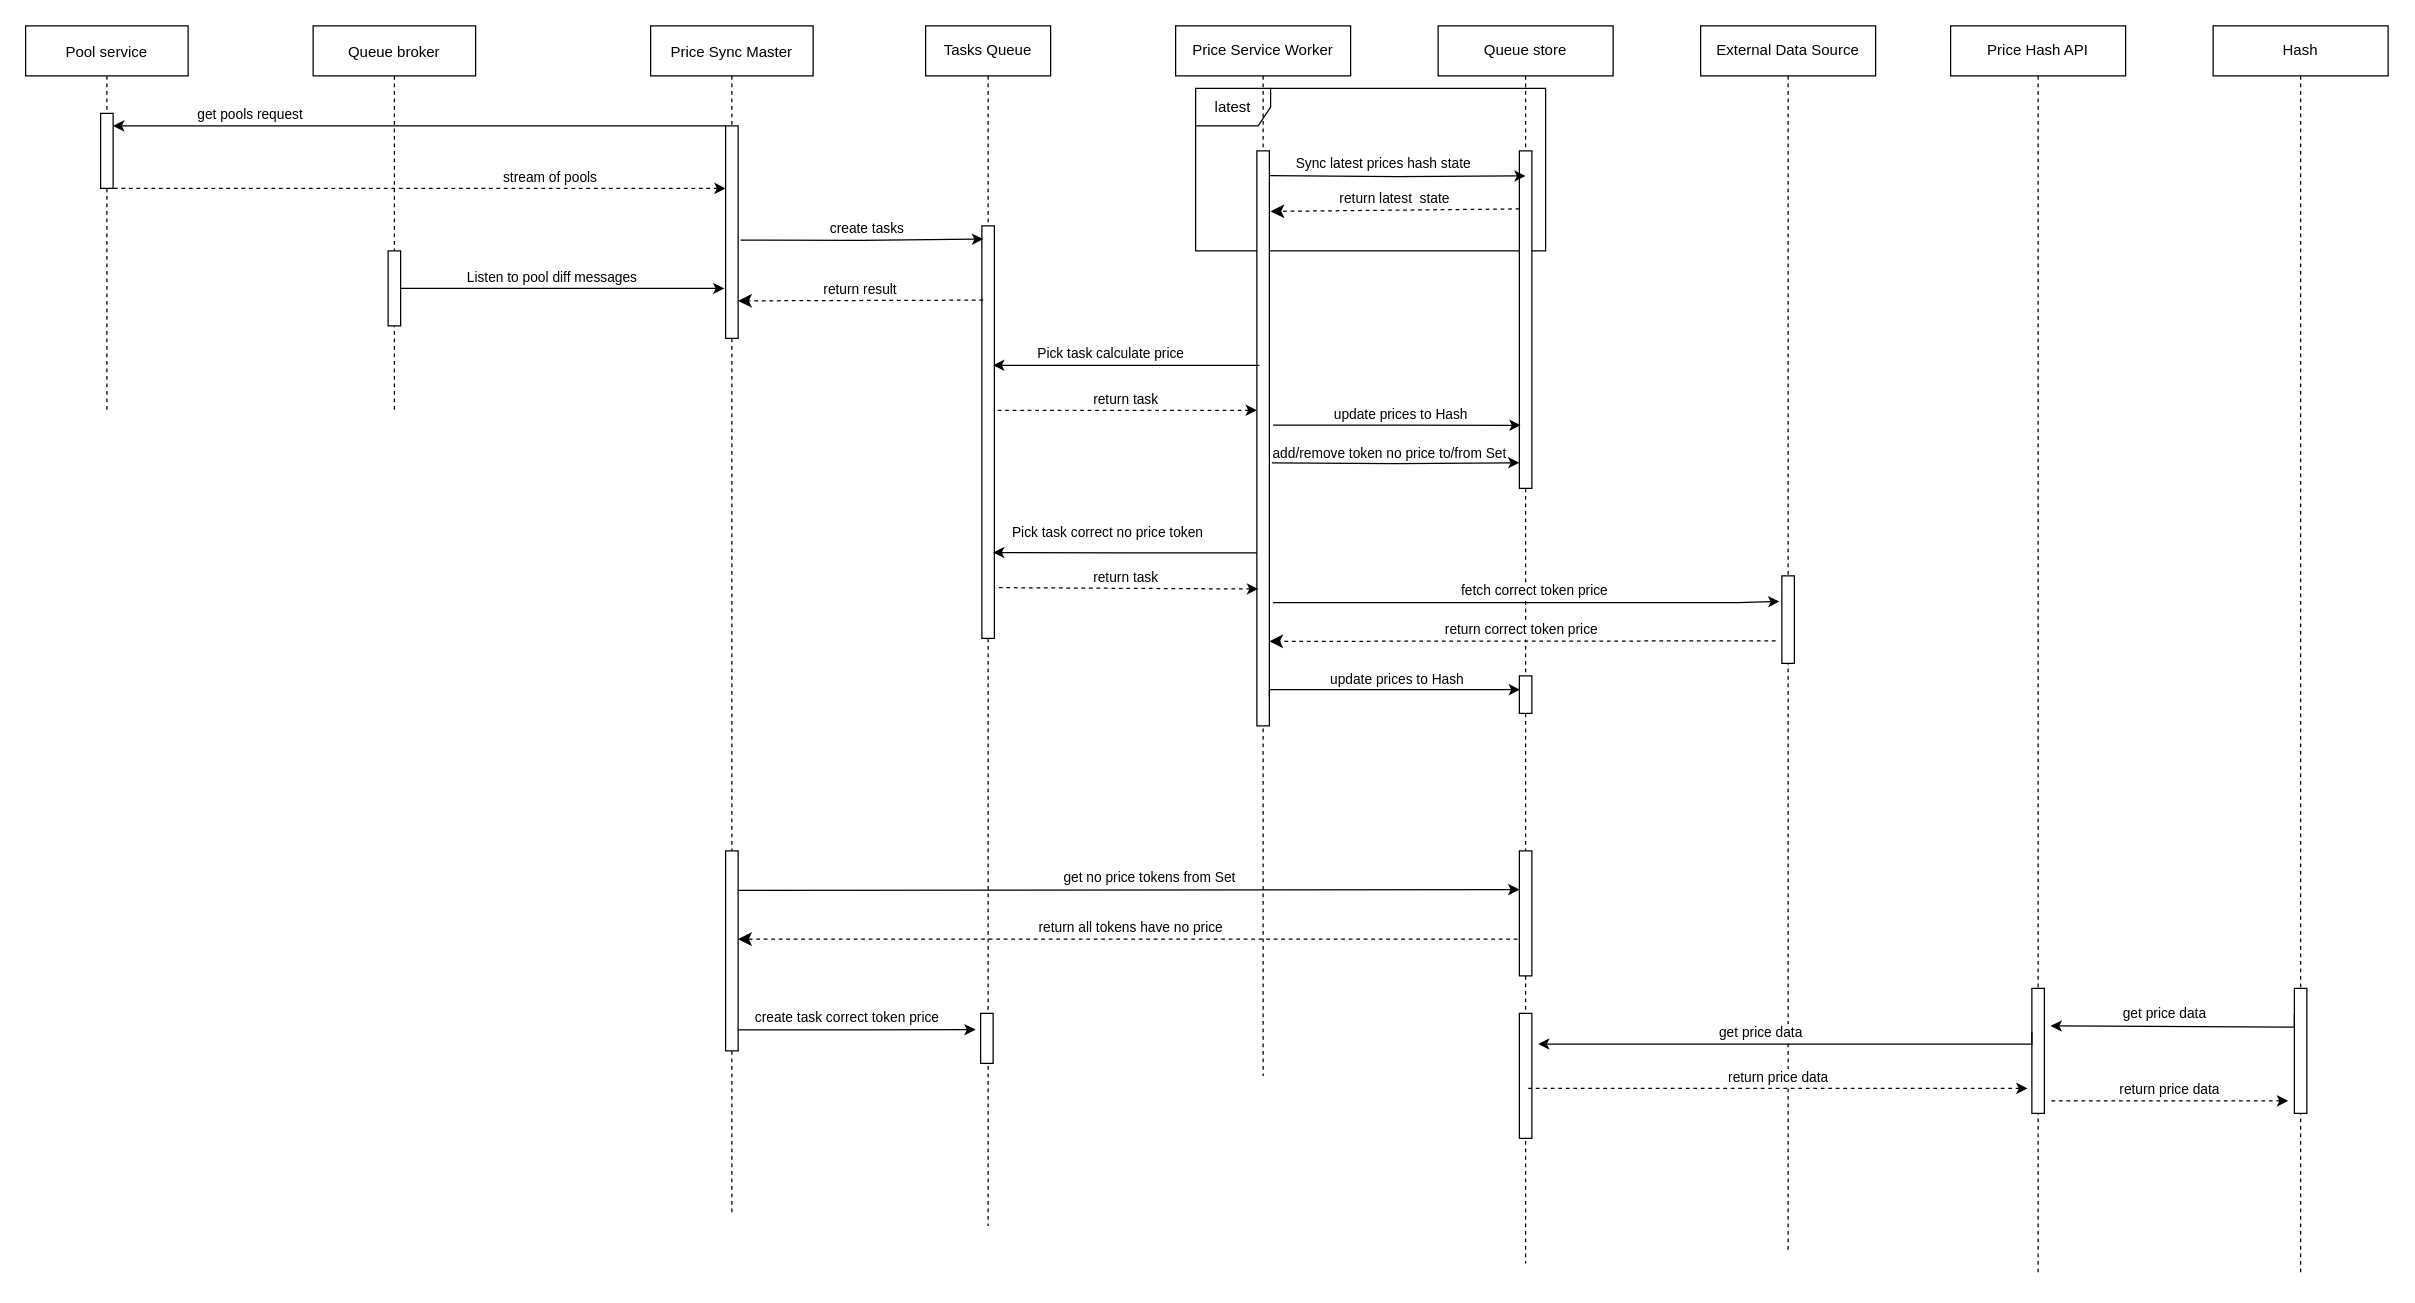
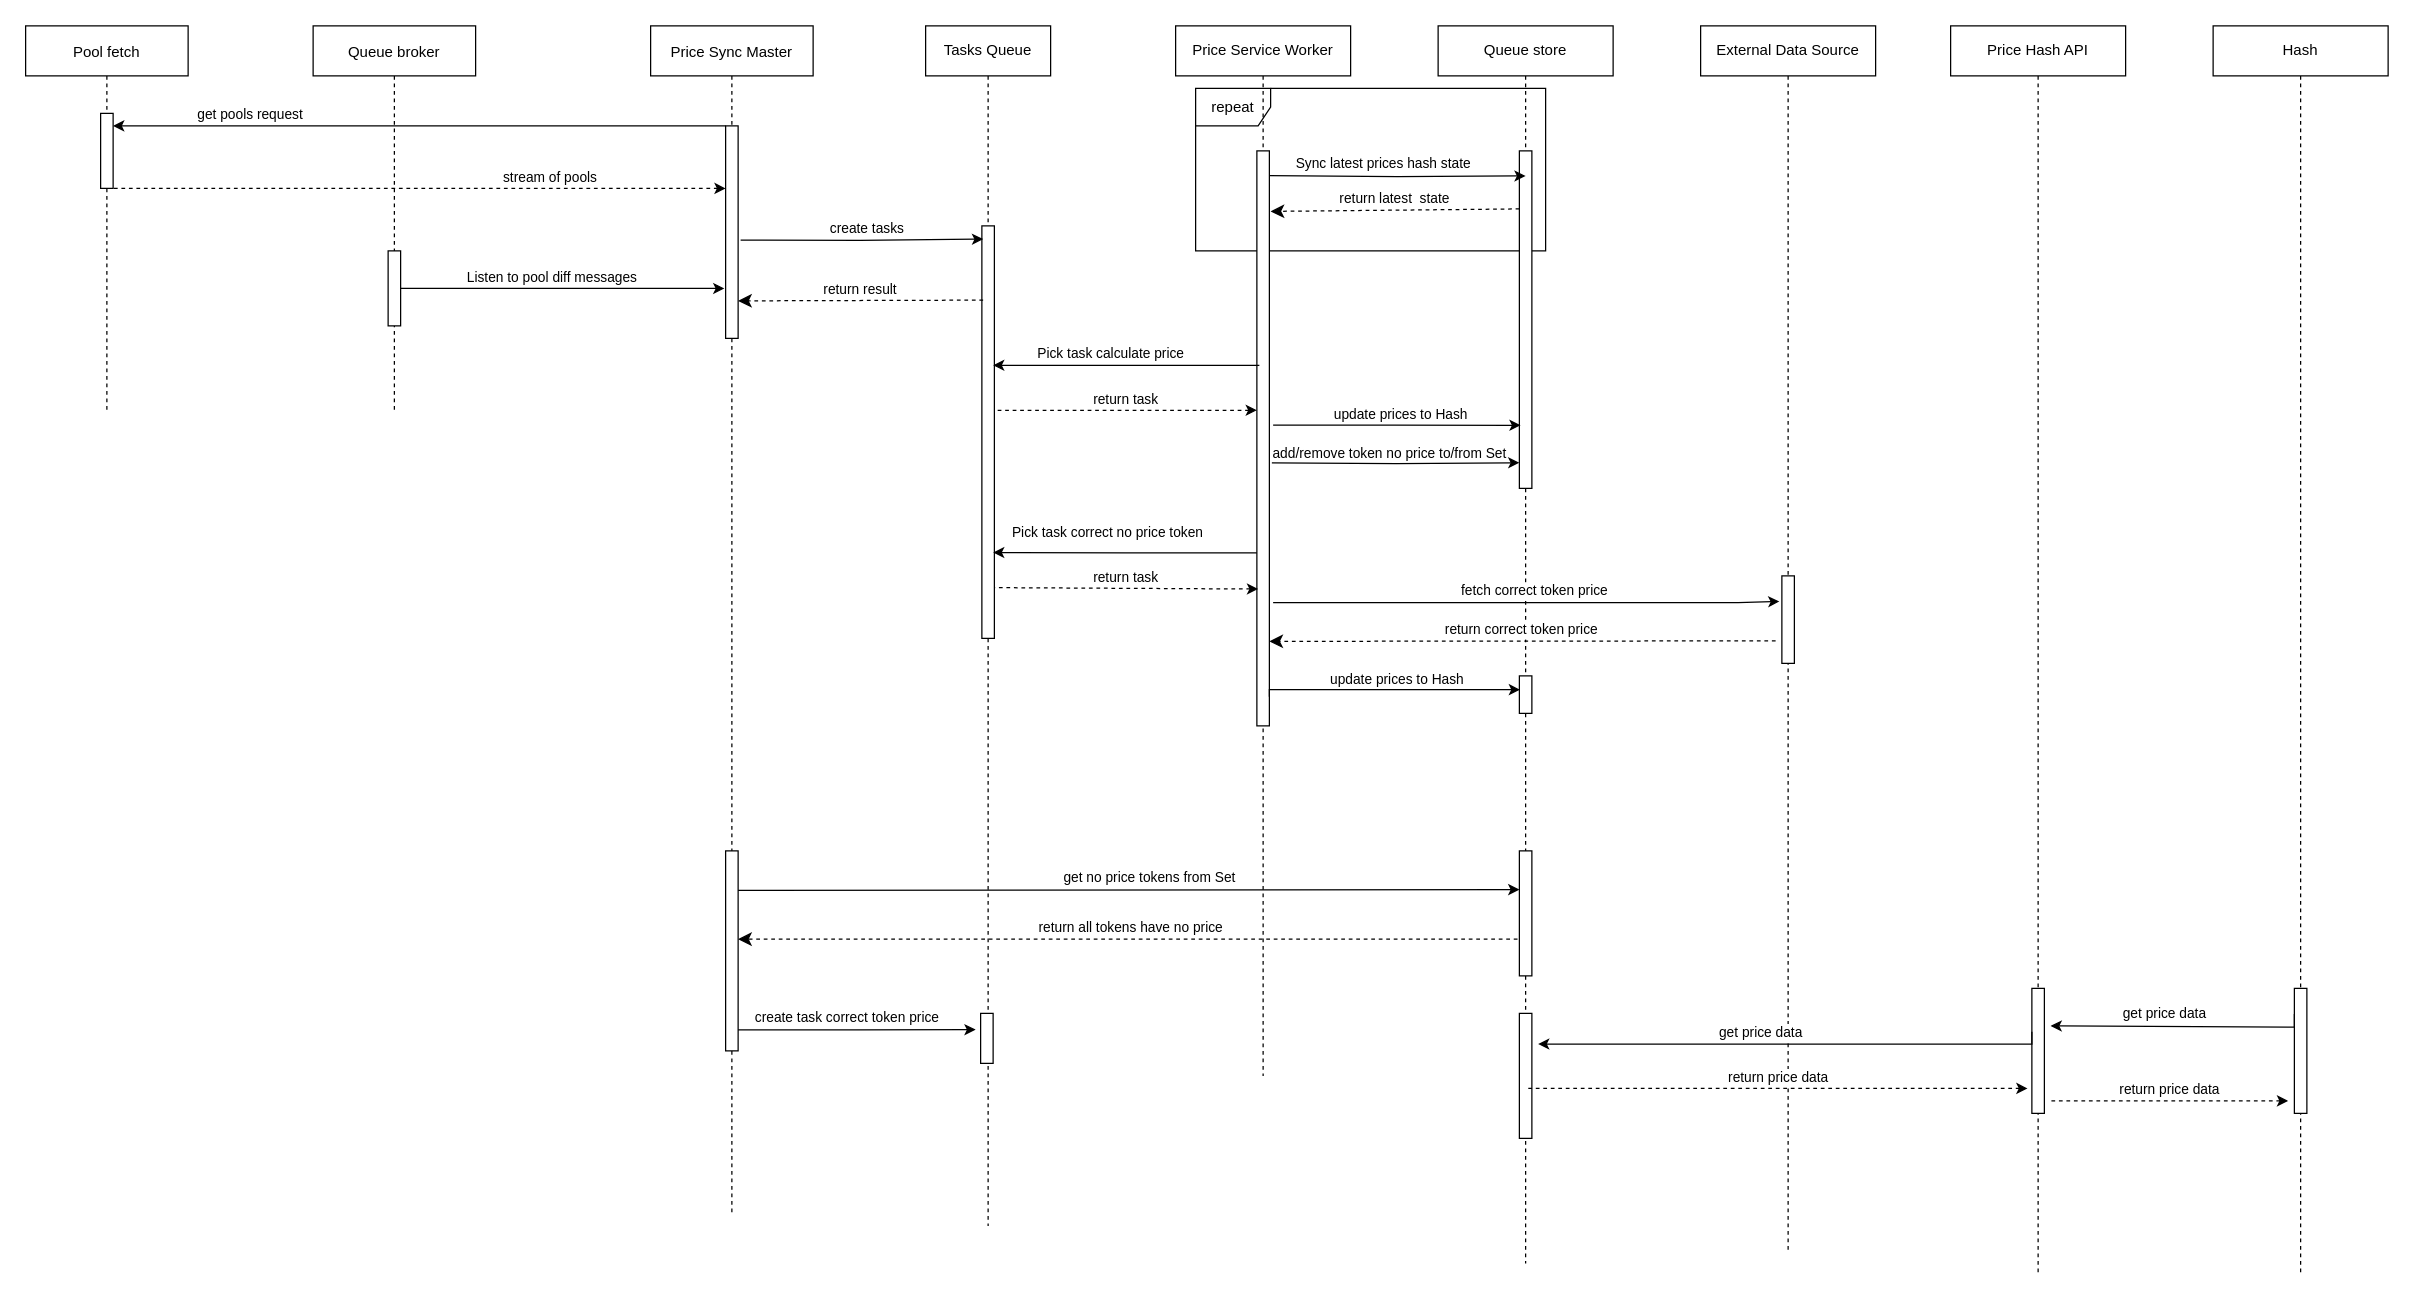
node "Pool service": label "Pool service" -> "Pool fetch"
node "latest": label "latest" -> "repeat"
